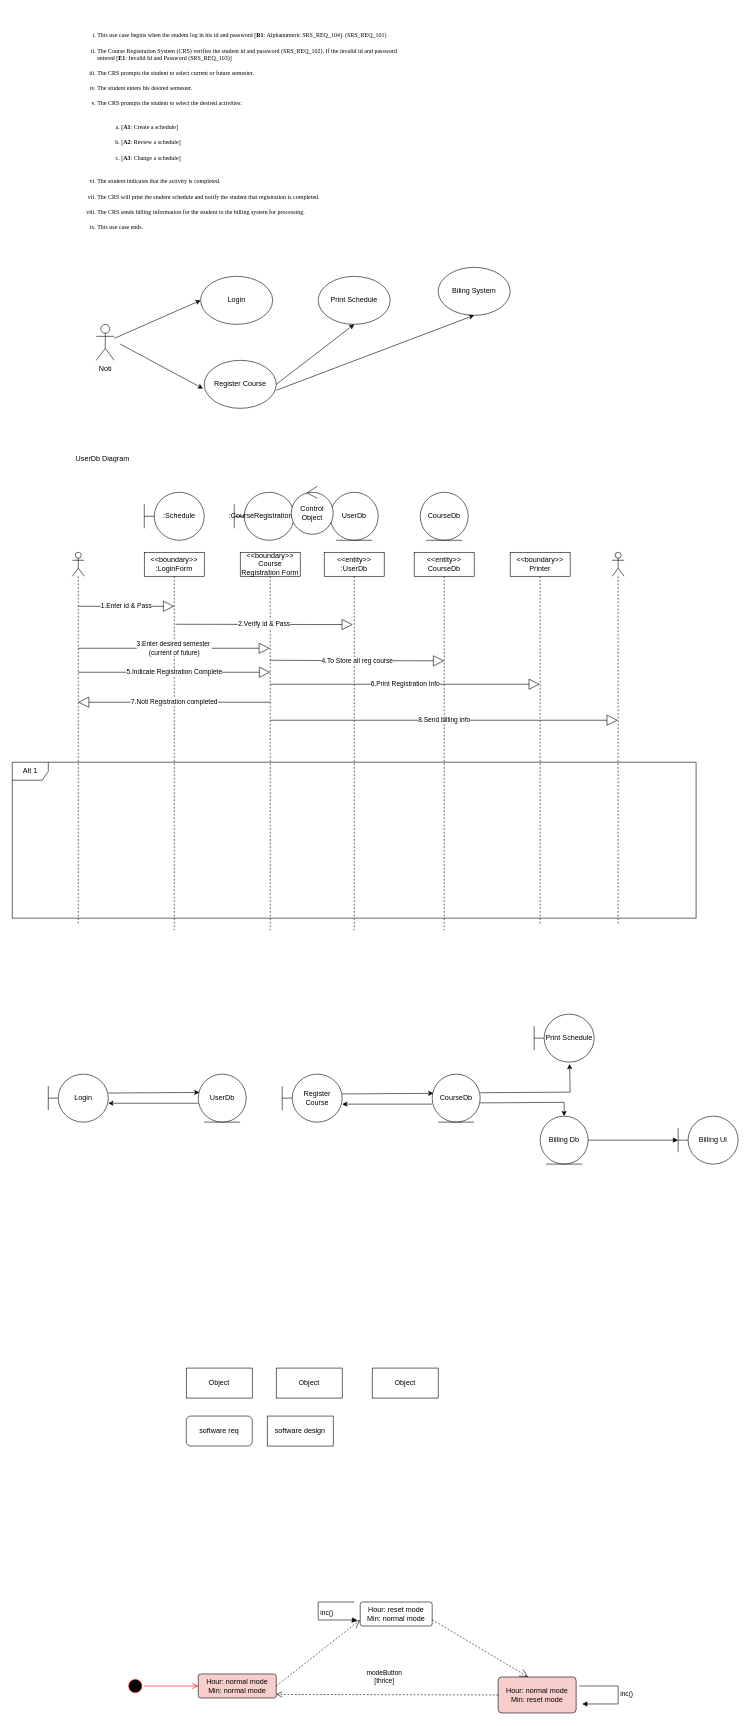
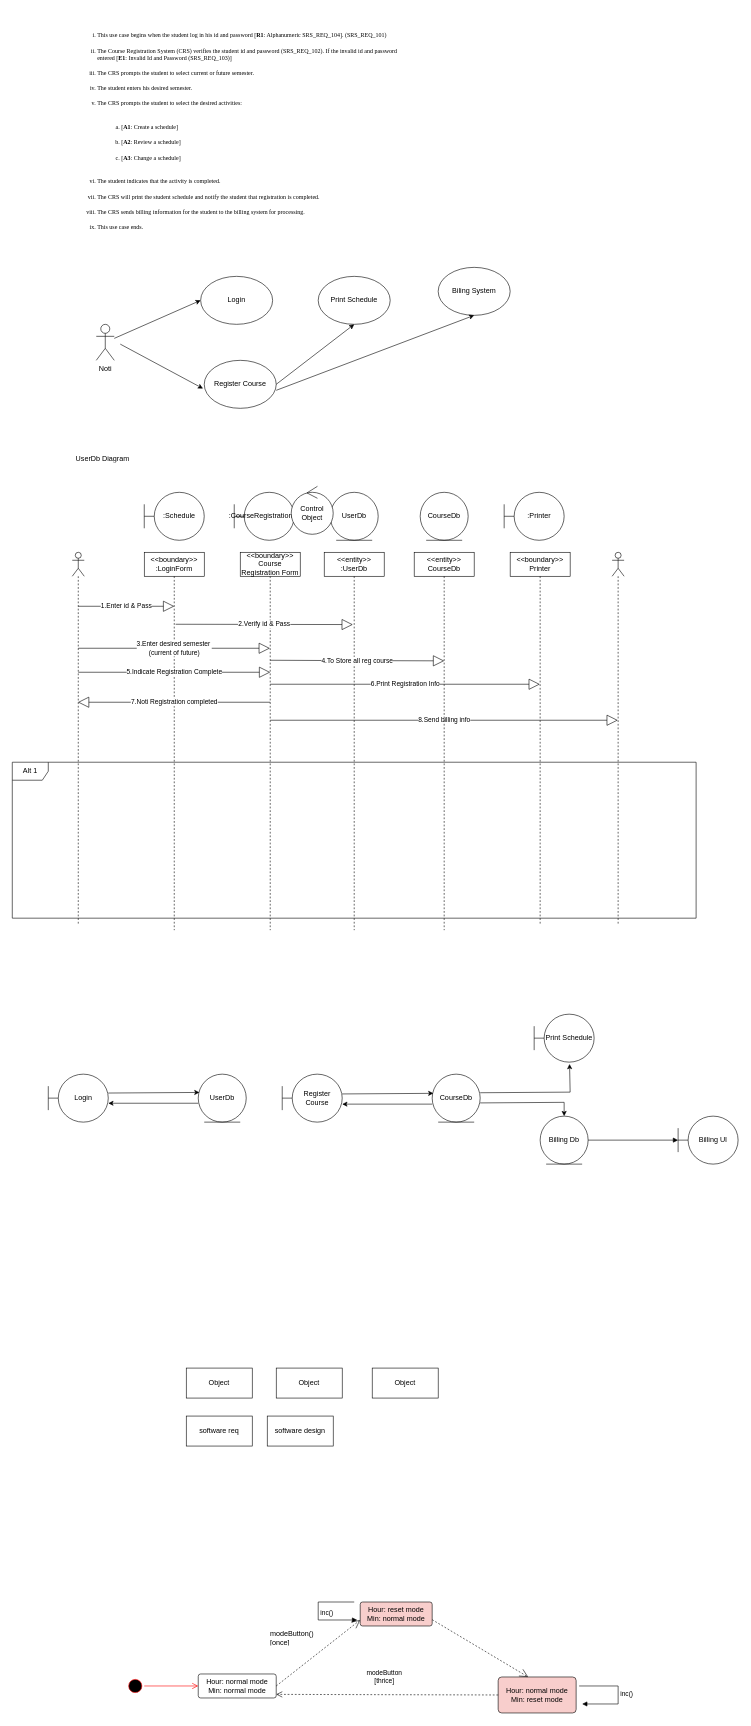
node ":Printer": added
node "software req": shape rounded rectangle -> rectangle
node "Hour: reset modeMin: normal mode": fillcolor #ffffff -> #f8cecc
node "modeButton() [once]": added
node "Hour: normal mode Min: normal mode": fillcolor #f8cecc -> #ffffff
